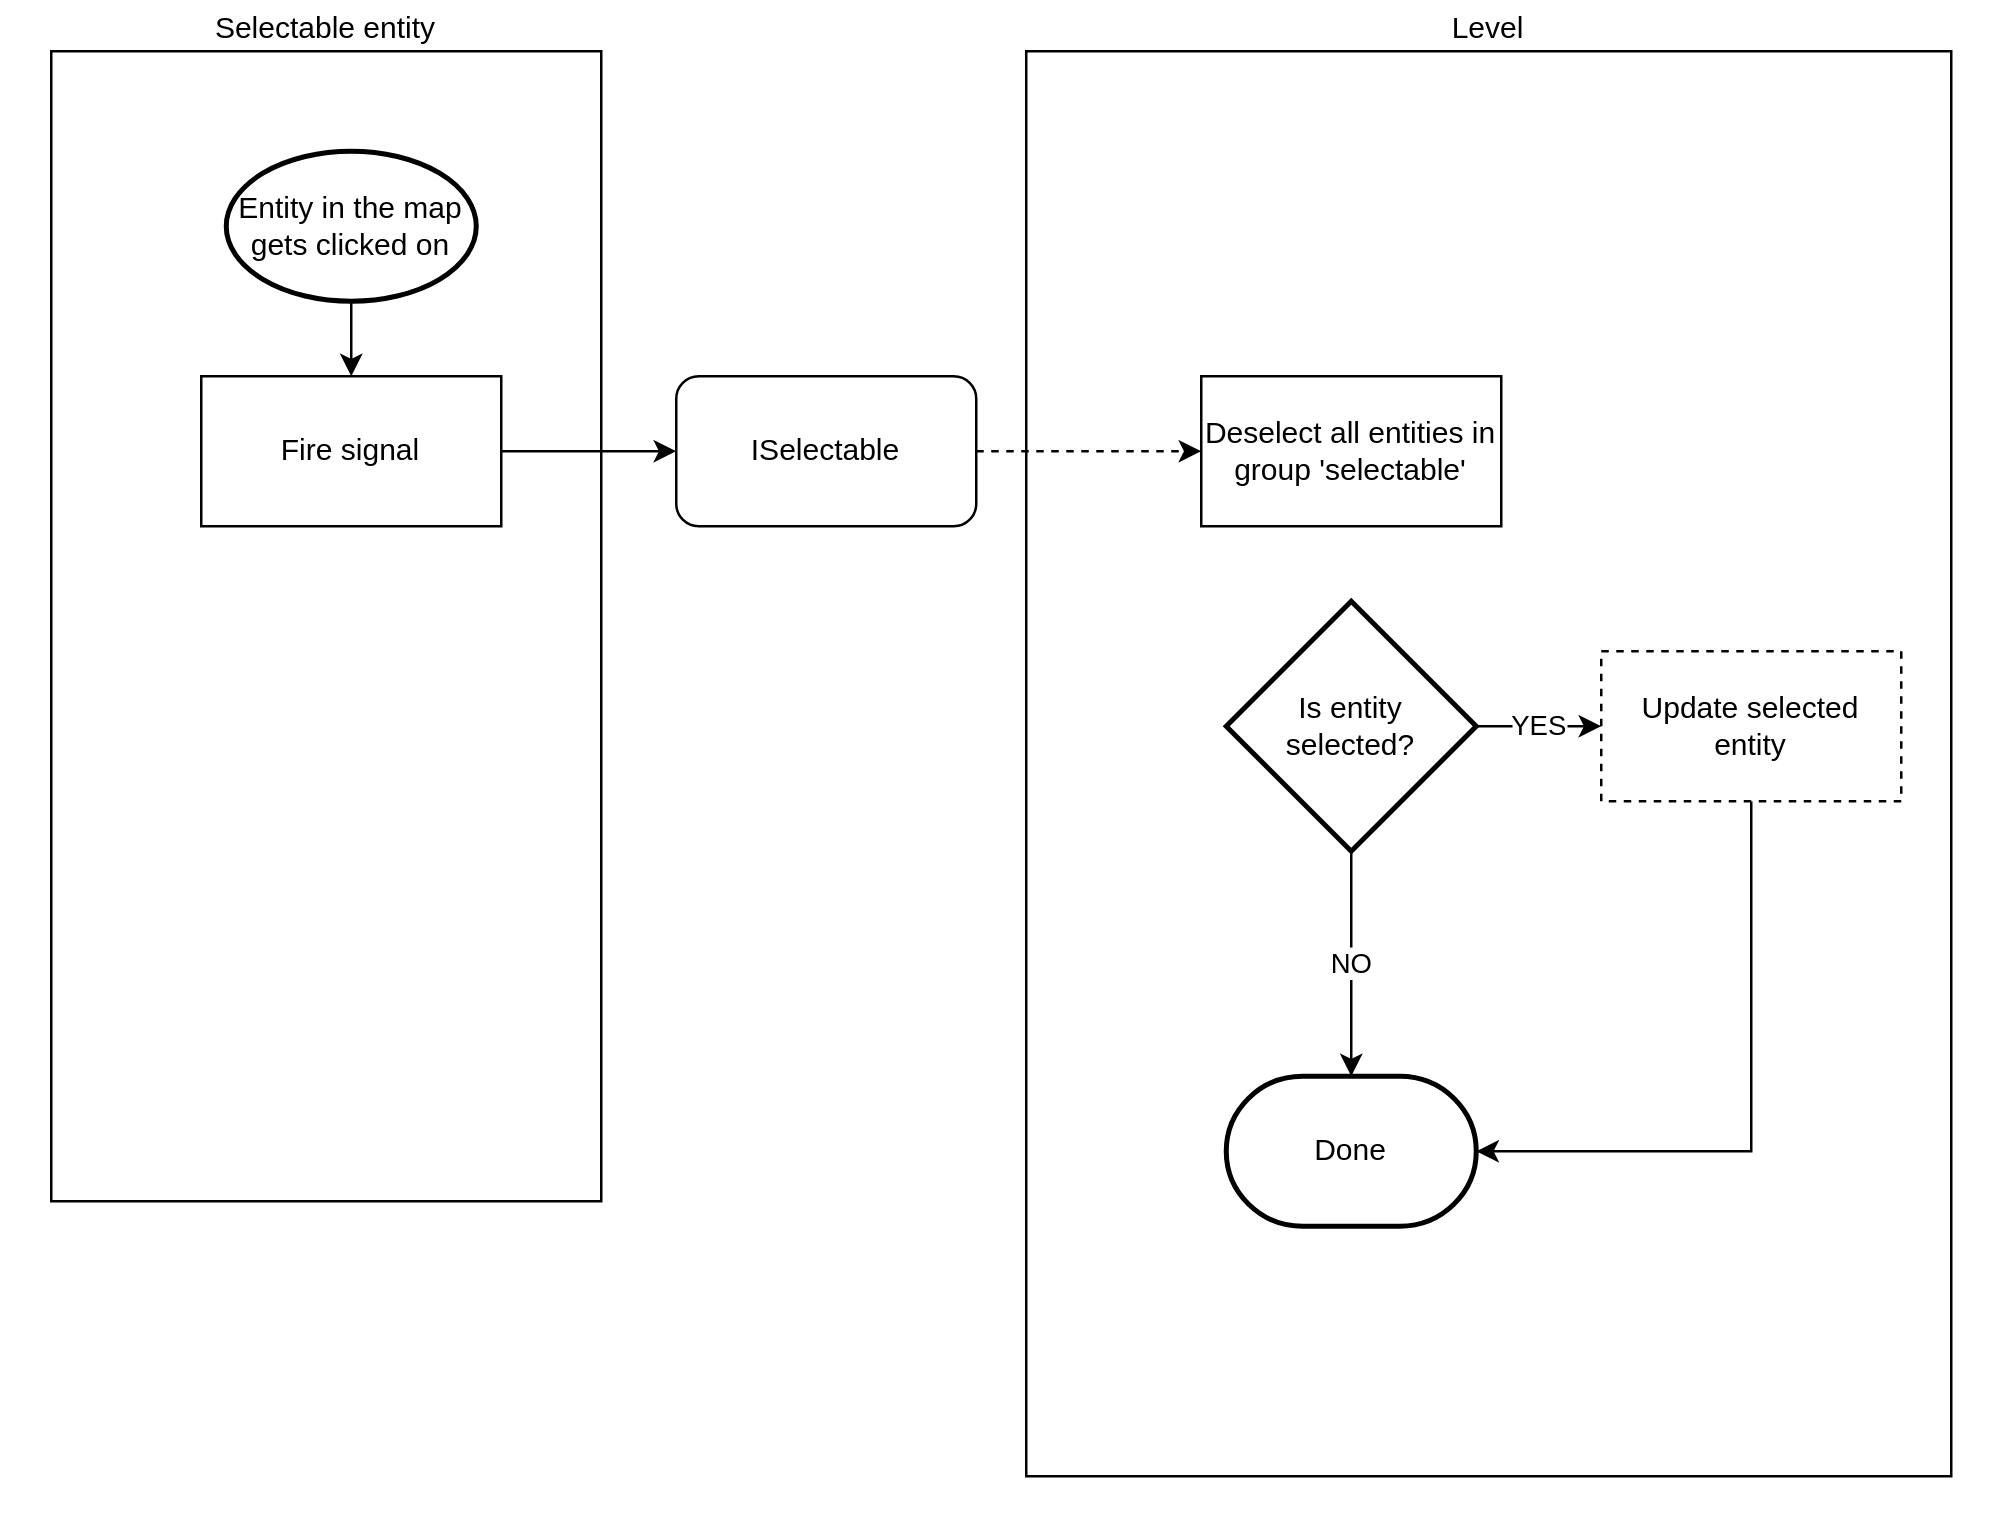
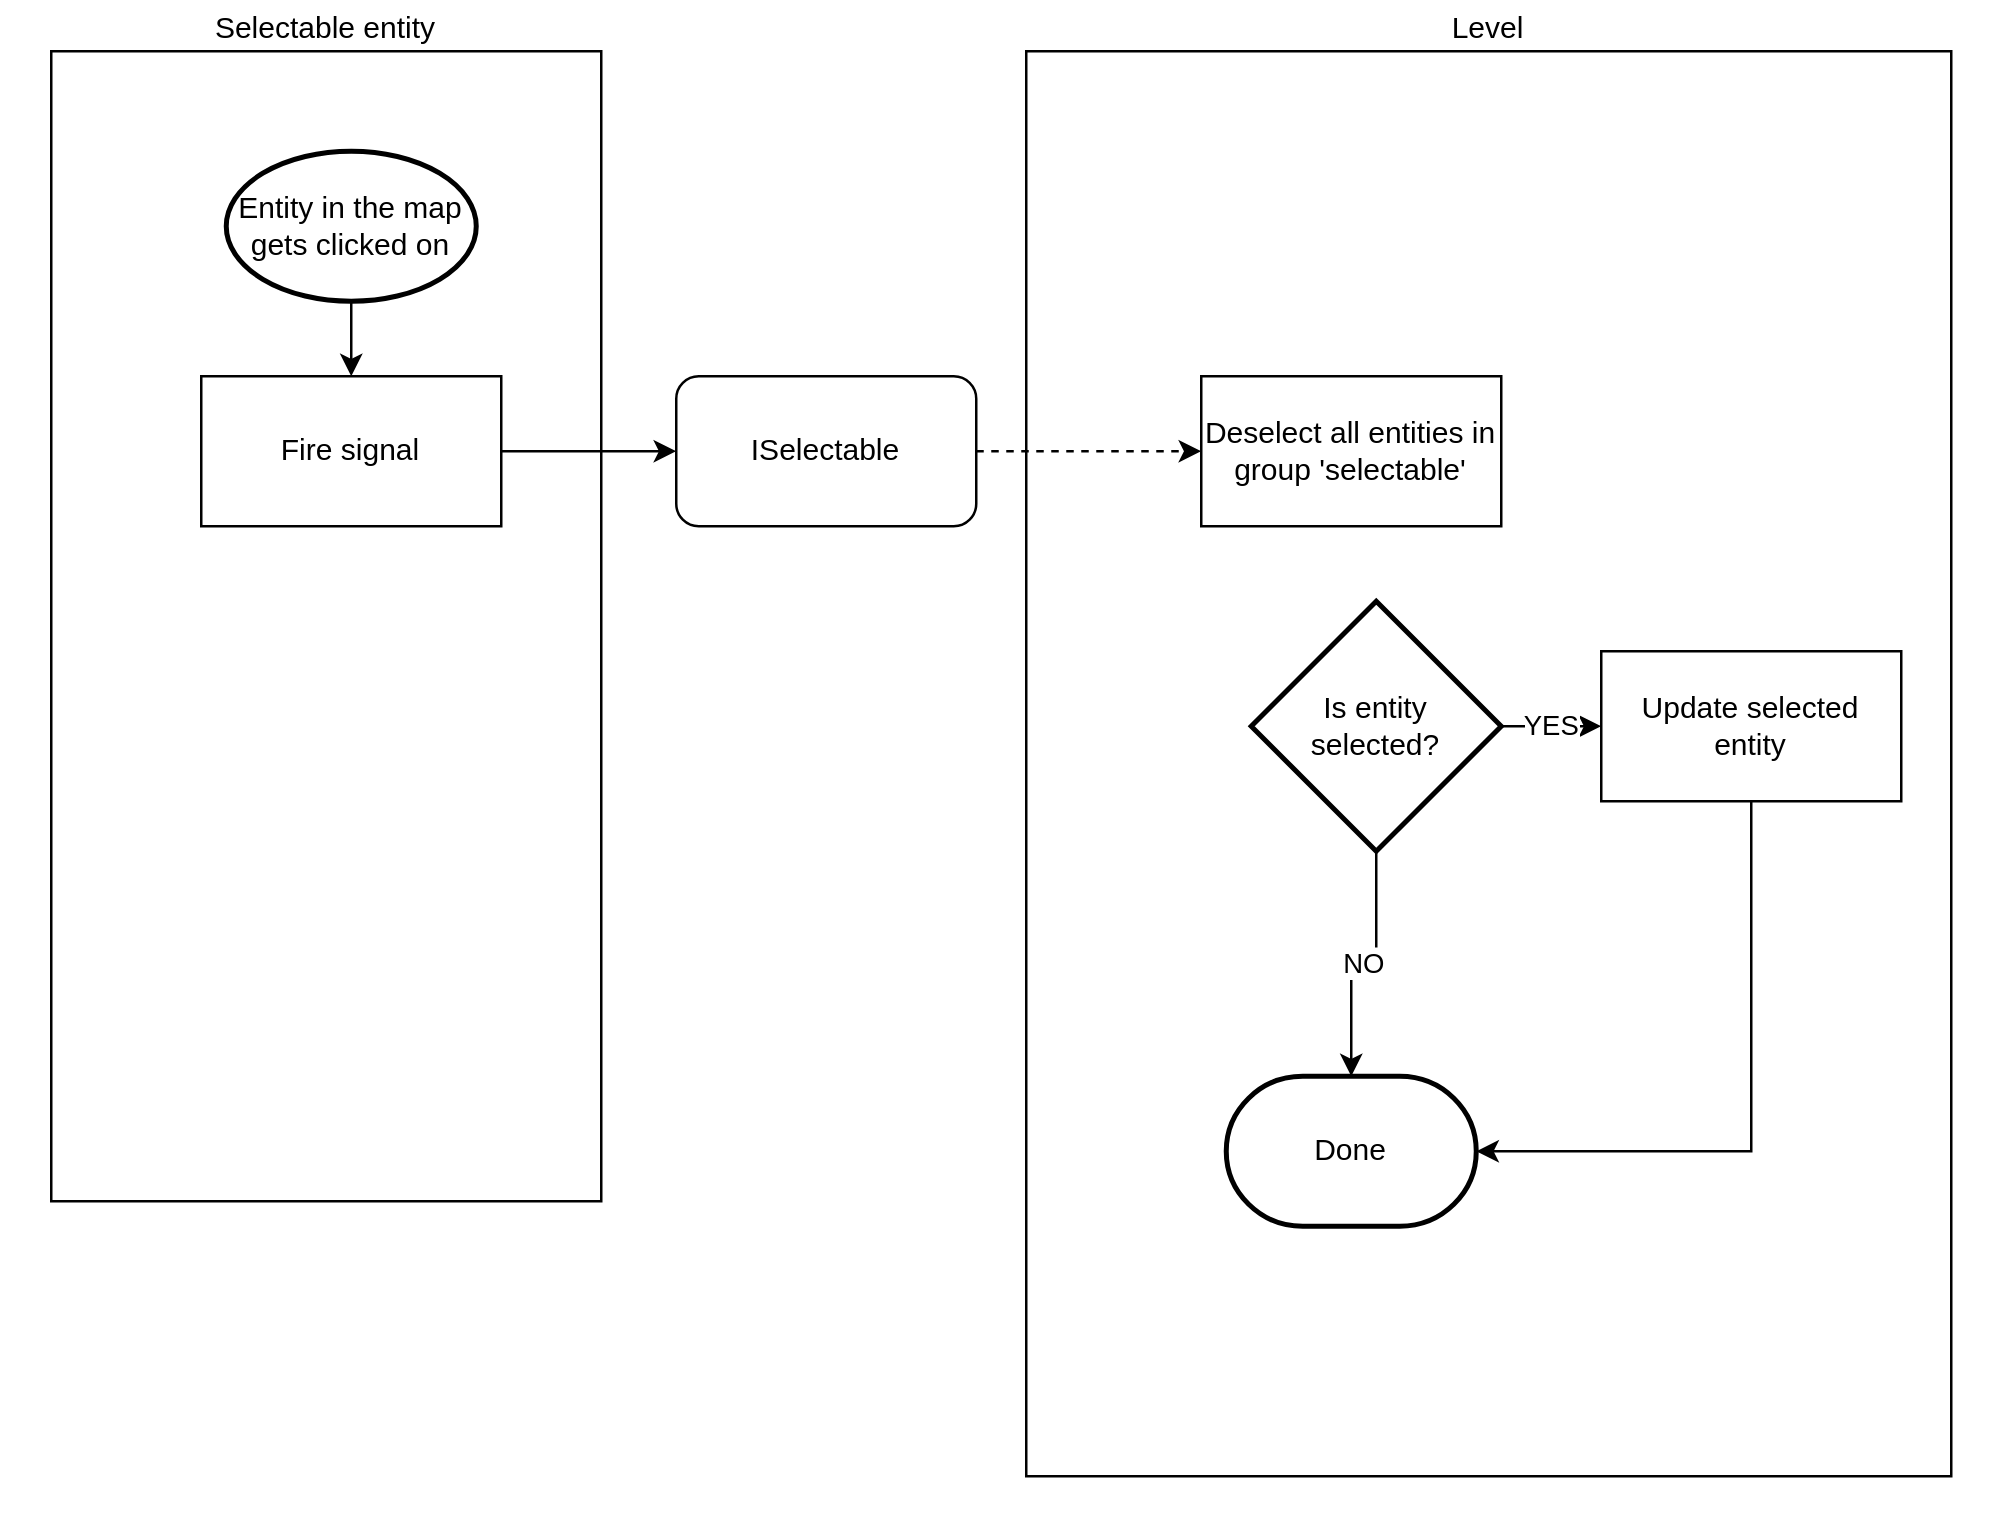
node "Is entity selected?": moved (1351, 726) -> (1376, 726)
node "Update selected entity": style dashed -> solid
